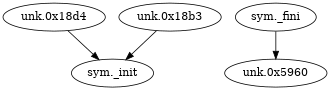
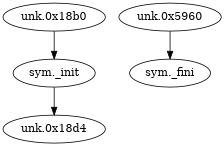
node "unk.0x18b3": label "unk.0x18b3" -> "unk.0x18b0"
edge "sym._fini" -> "unk.0x5960": reversed
edge "unk.0x18d4" -> "sym._init": reversed
